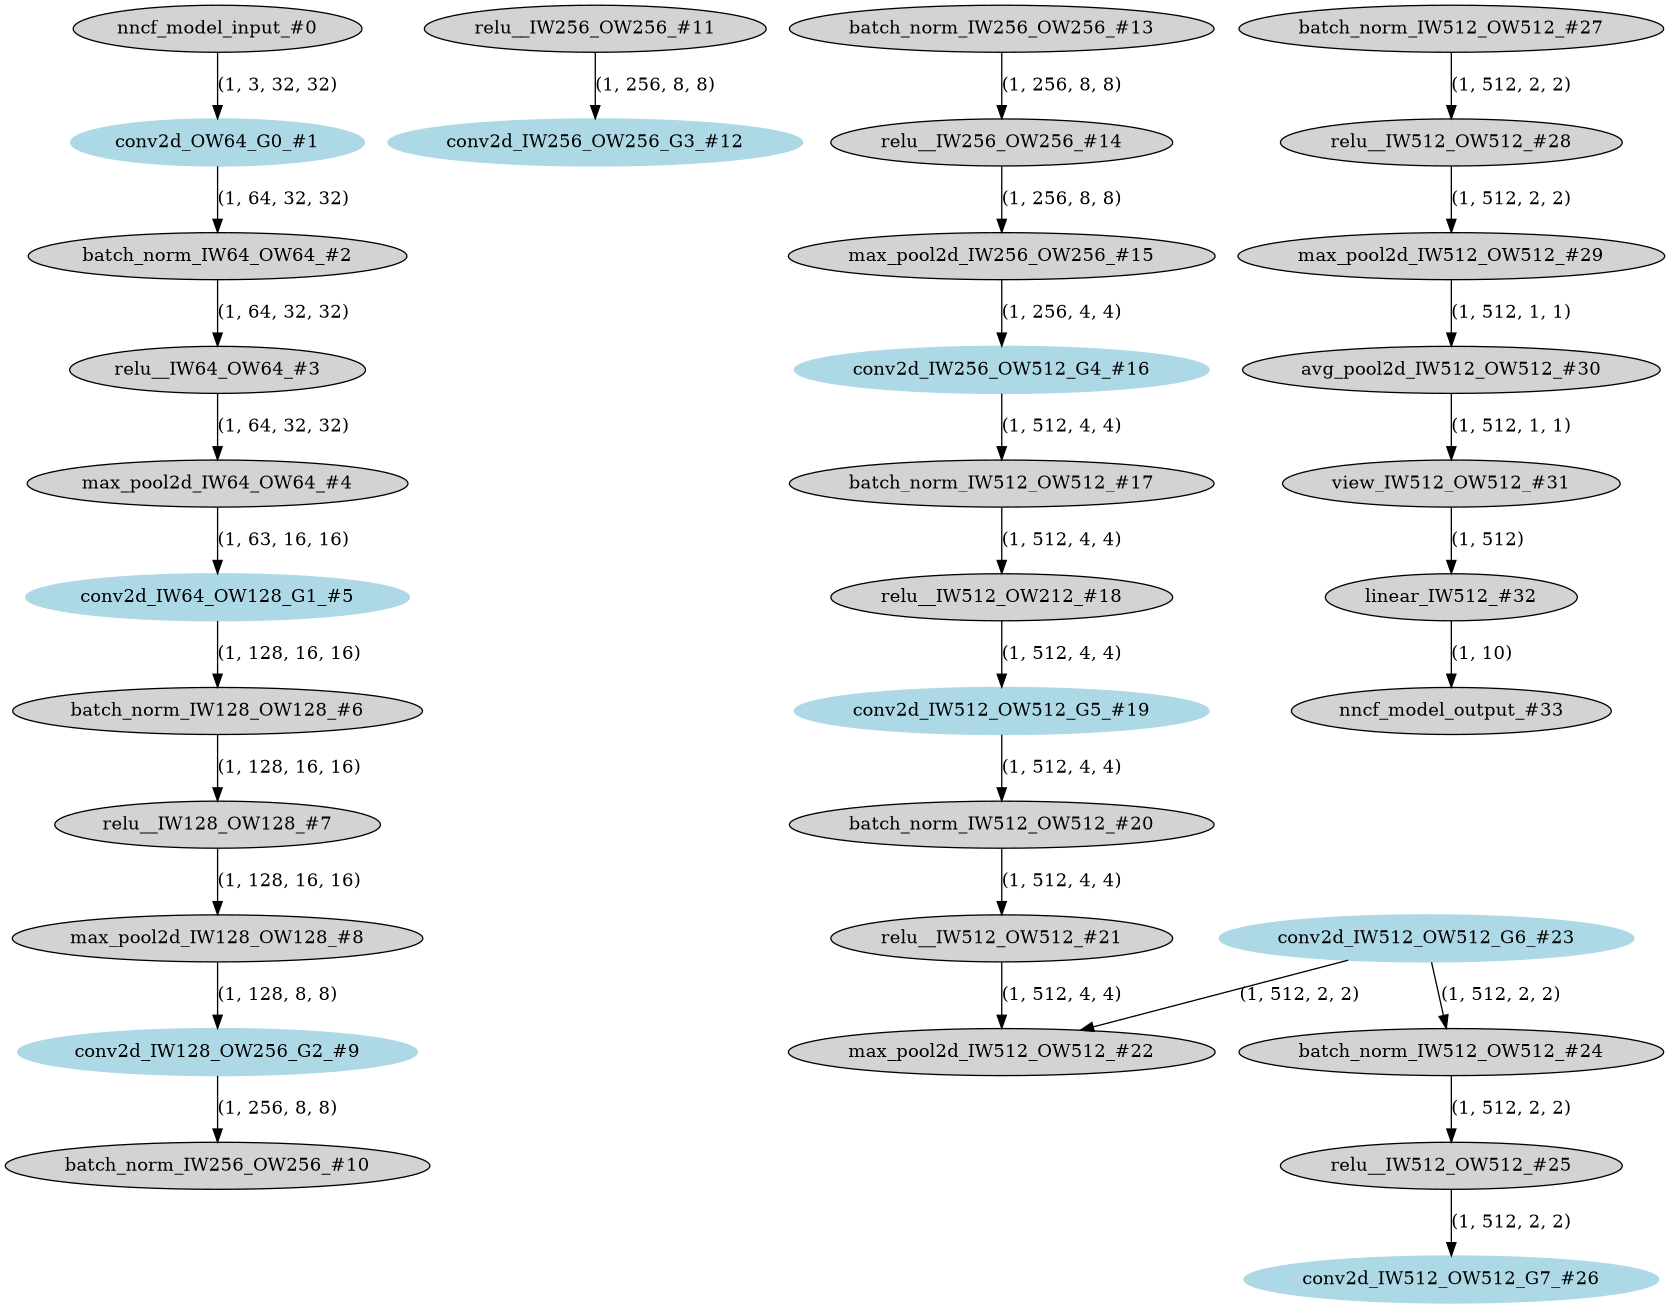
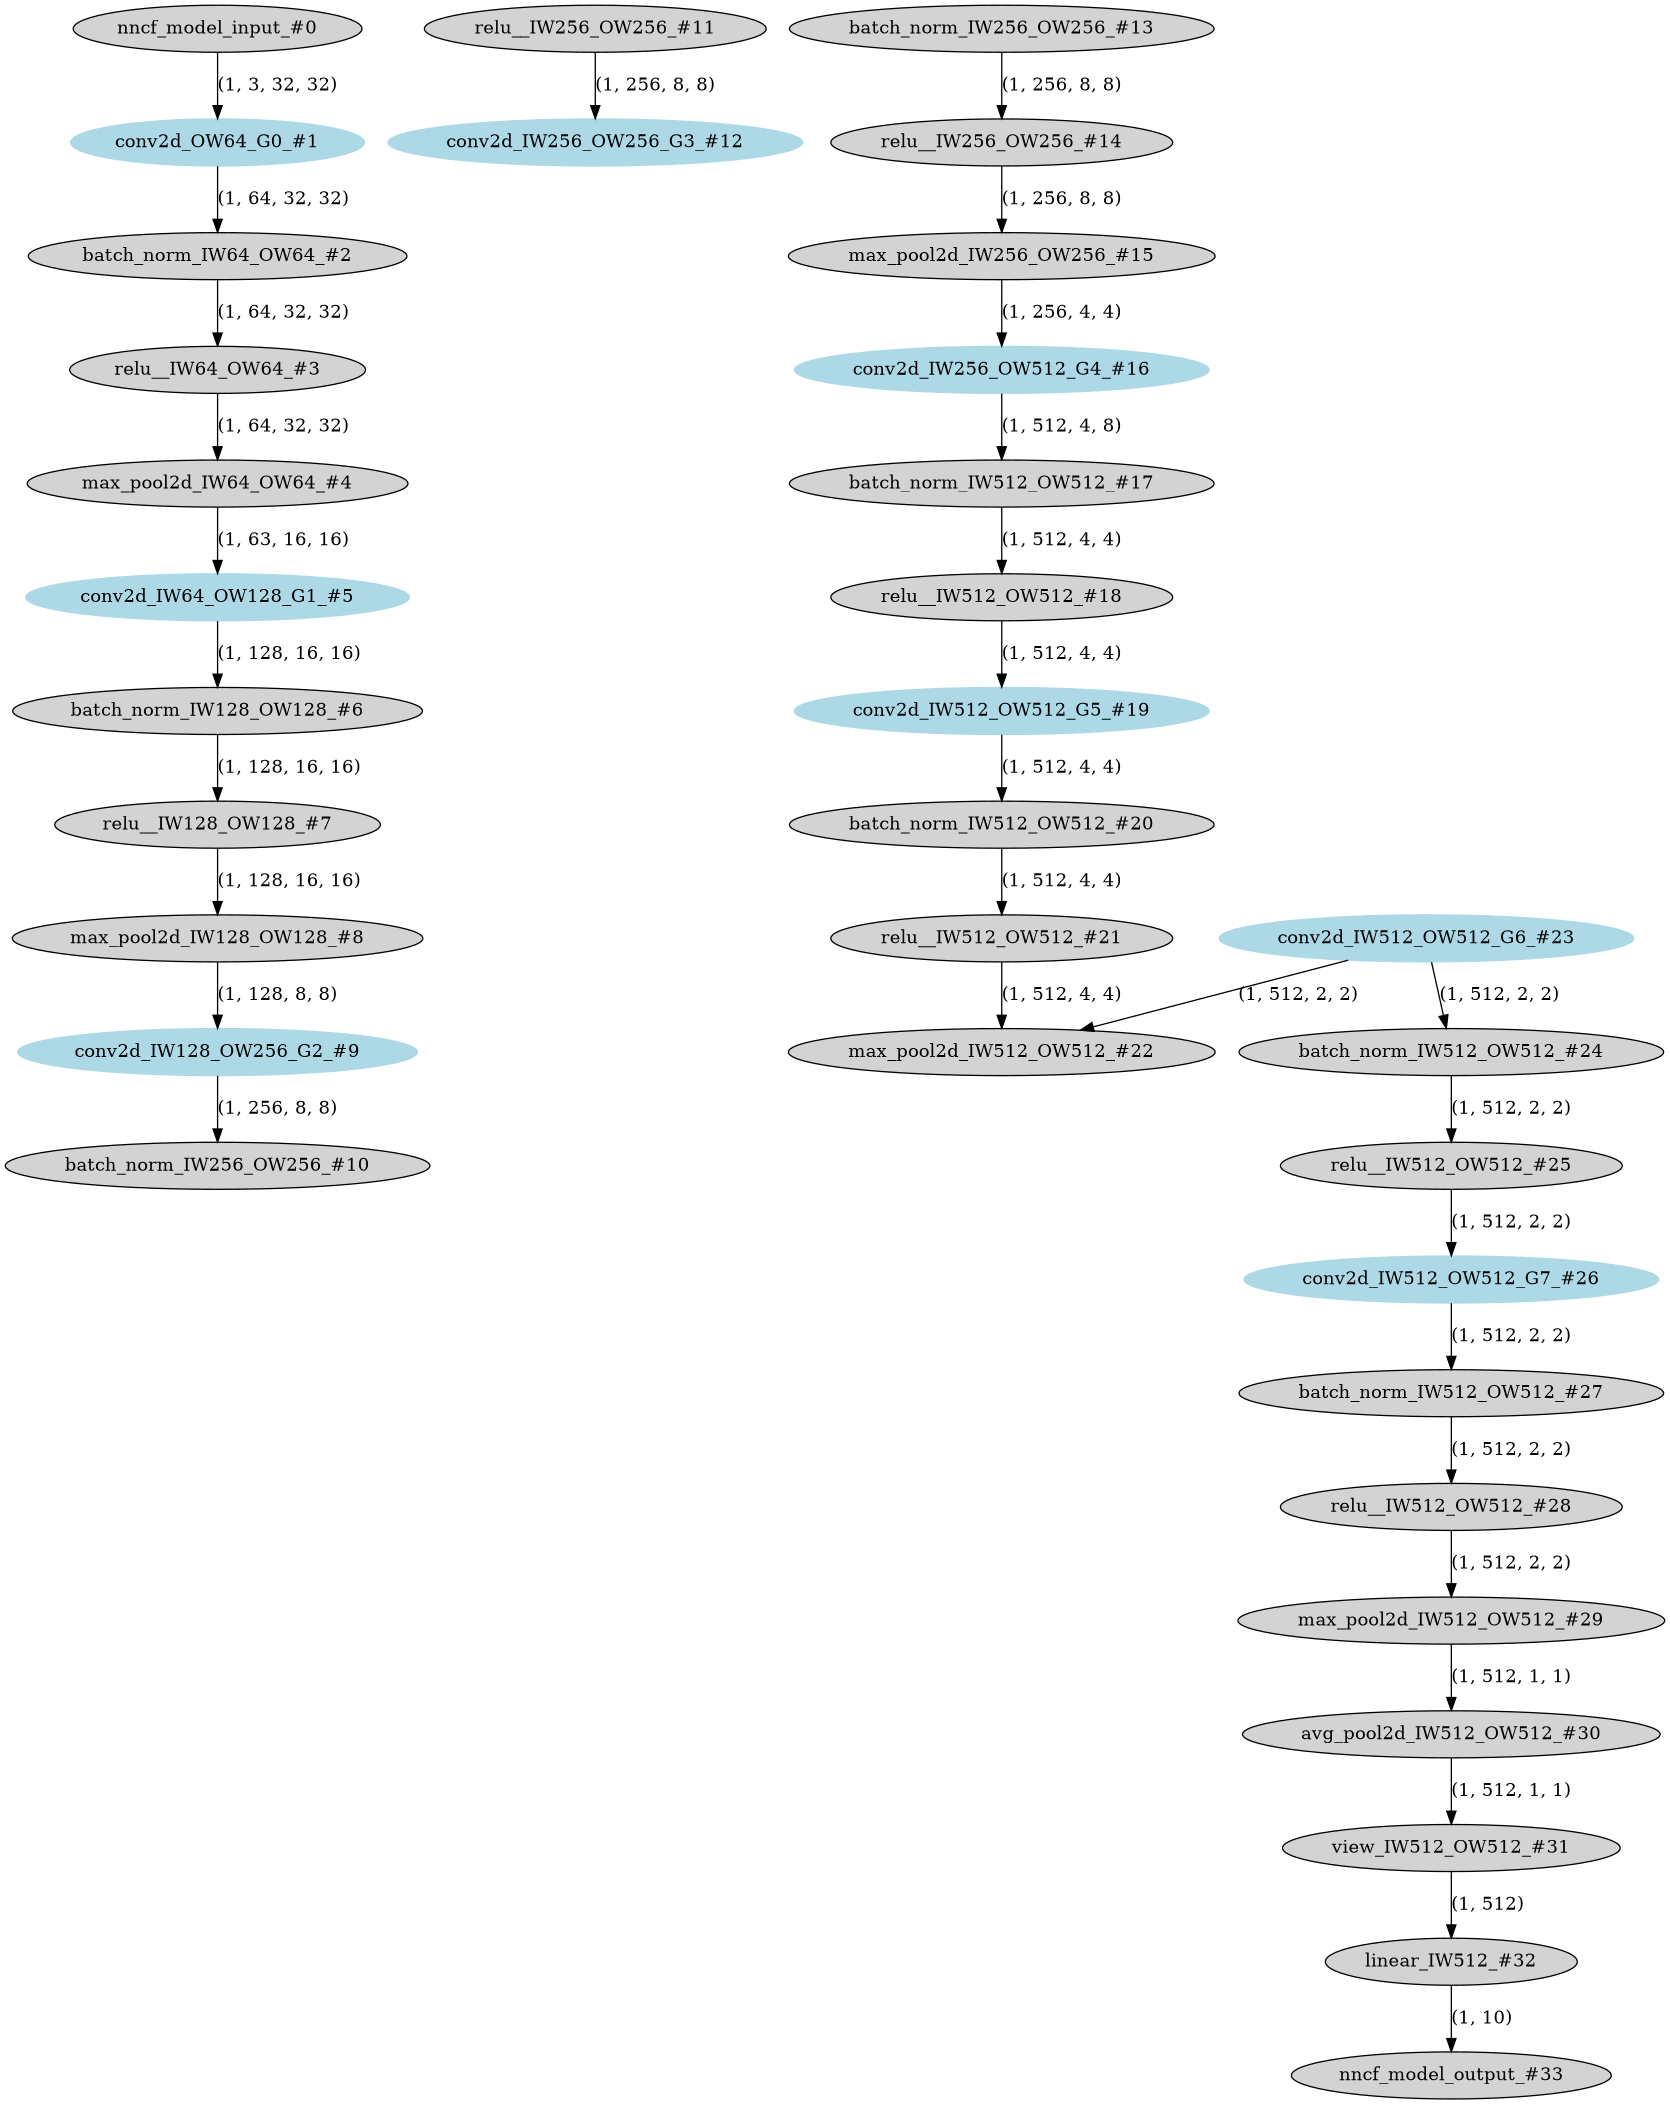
edge "conv2d_IW256_OW512_G4_#16" -> "batch_norm_IW512_OW512_#17": label "(1, 512, 4, 4)" -> "(1, 512, 4, 8)"
node "relu__IW512_OW212_#18": label "relu__IW512_OW212_#18" -> "relu__IW512_OW512_#18"
edge "conv2d_IW512_OW512_G7_#26" -> "batch_norm_IW512_OW512_#27": added, label "(1, 512, 2, 2)"
